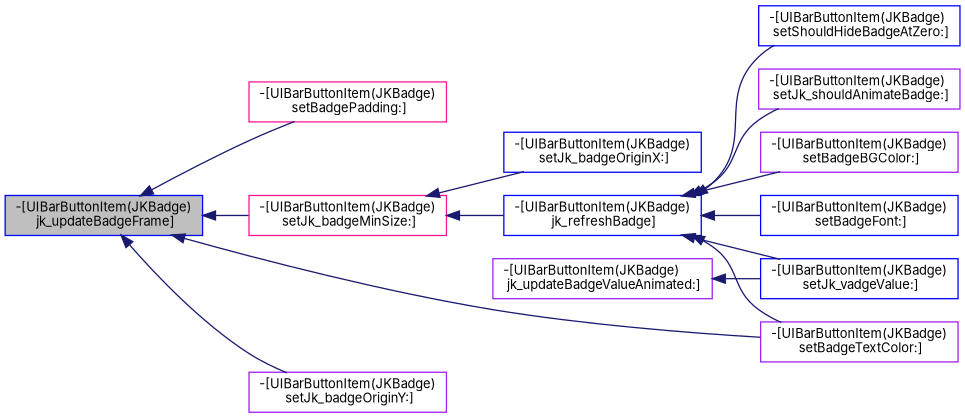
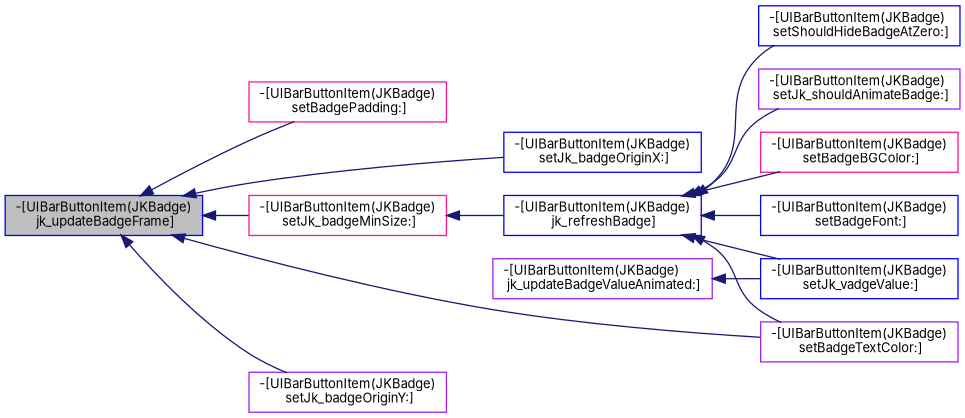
node "-[UIBarButtonItem(JKBadge) setBadgeBGColor:]": color purple -> deeppink
edge "-[UIBarButtonItem(JKBadge) setJk_badgeOriginX:]" -> "-[UIBarButtonItem(JKBadge) setJk_badgeMinSize:]": now "-[UIBarButtonItem(JKBadge) setJk_badgeOriginX:]" -> "-[UIBarButtonItem(JKBadge) jk_updateBadgeFrame]"
